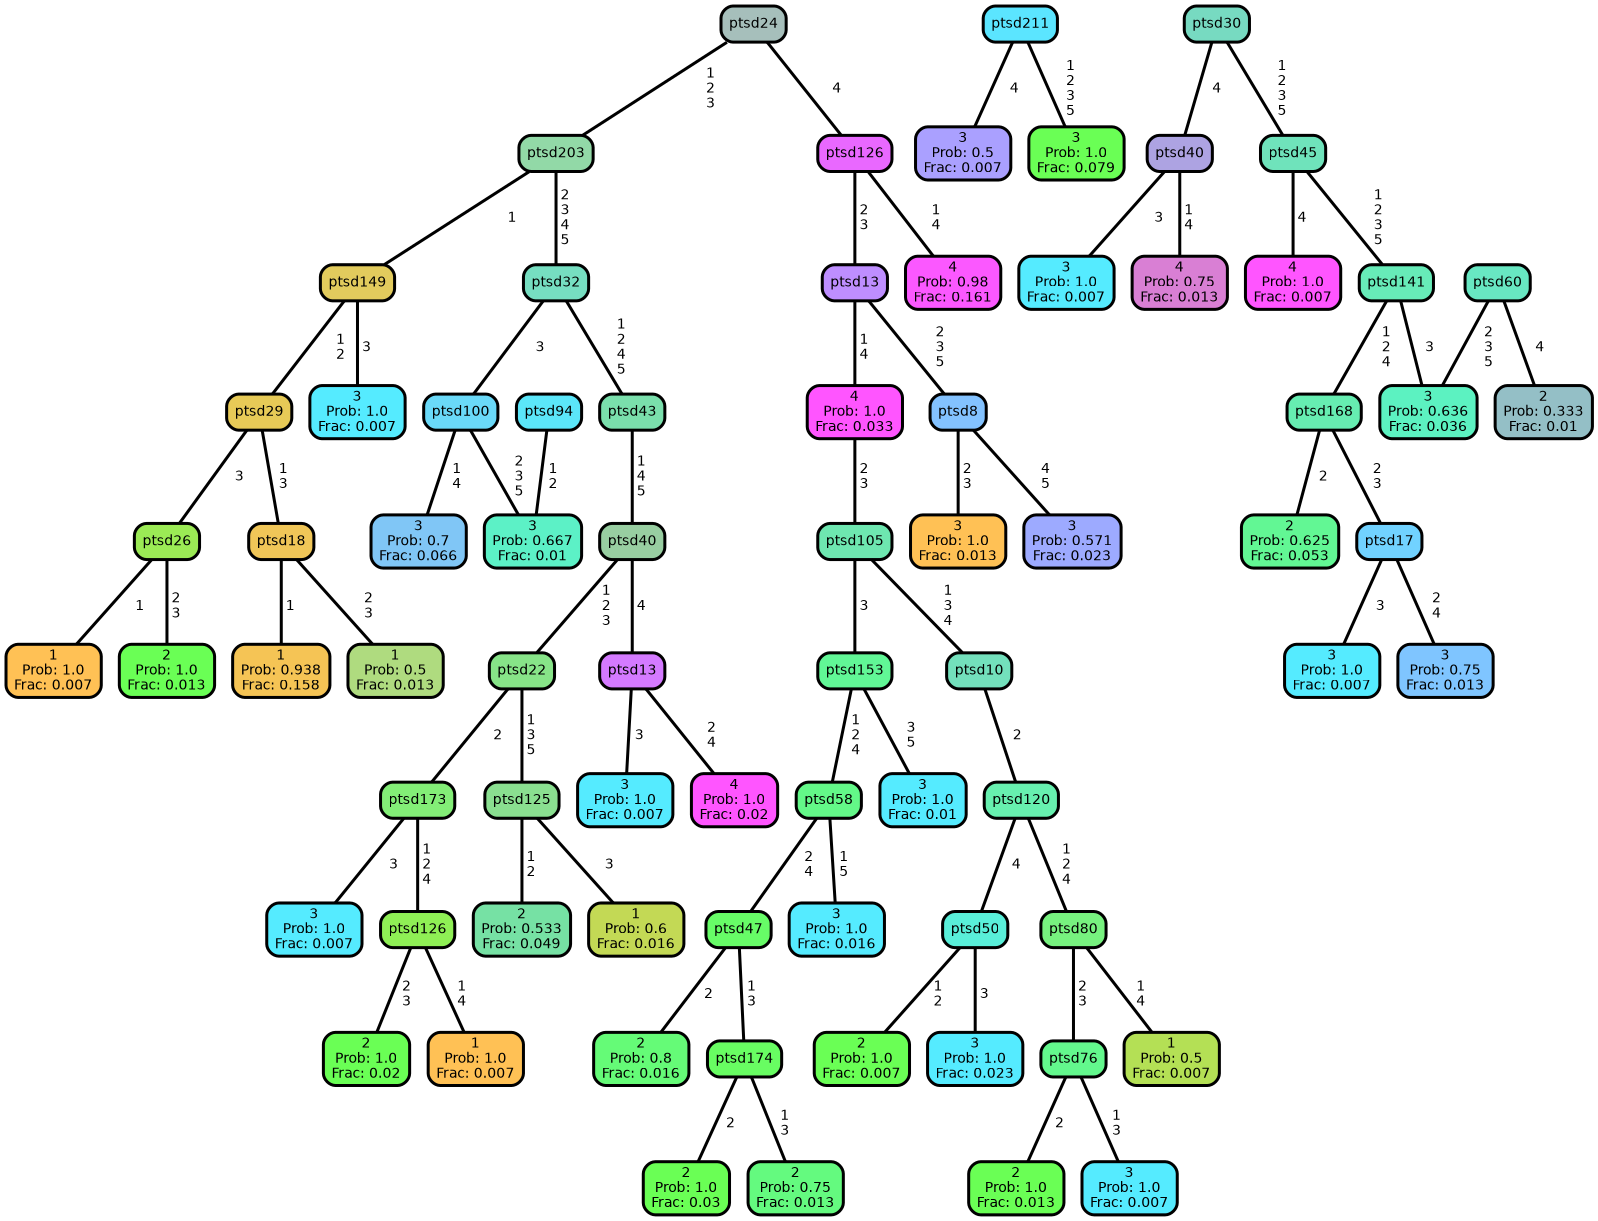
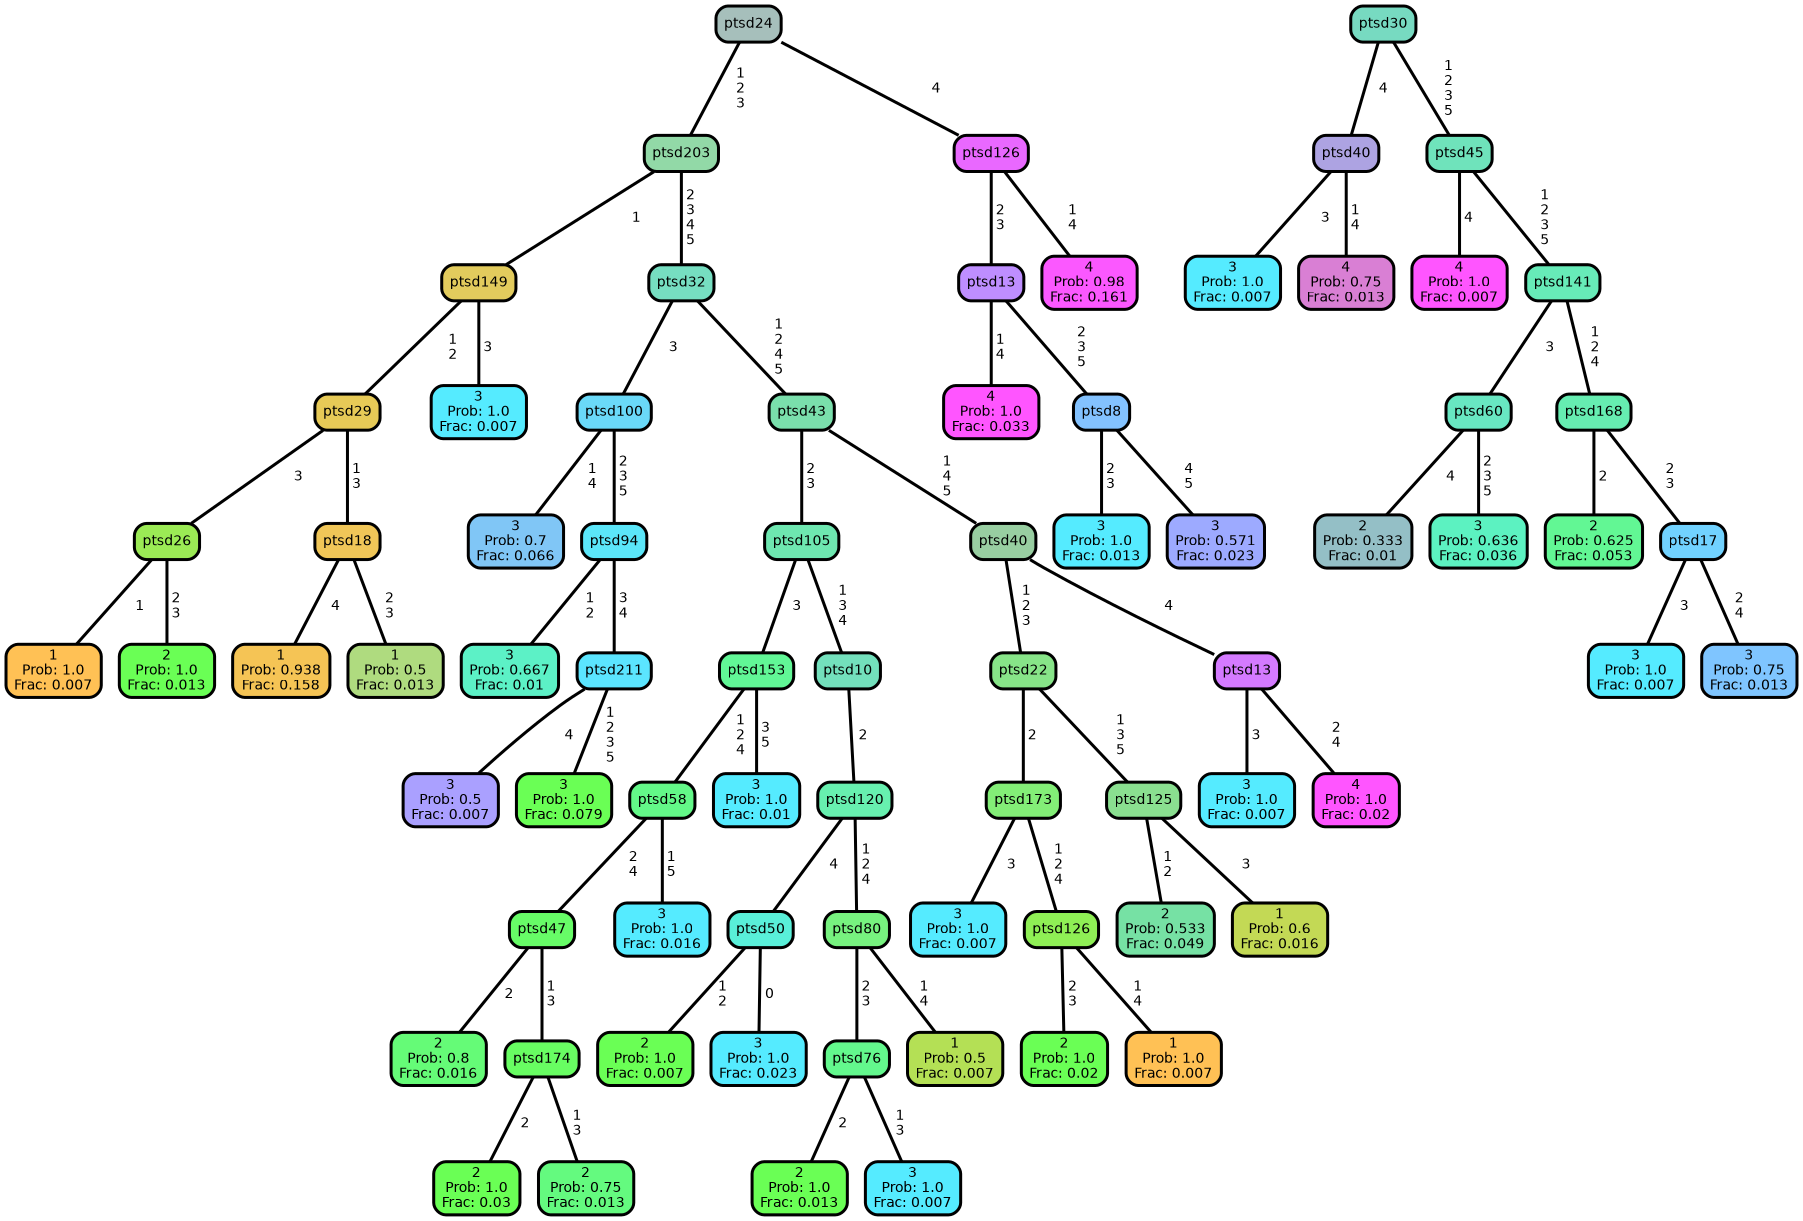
edge "ptsd141" -- "3 Prob: 0.636 Frac: 0.036": now "ptsd141" -- "ptsd60"
edge "ptsd100" -- "3 Prob: 0.667 Frac: 0.01": now "ptsd100" -- "ptsd94"
edge "4 Prob: 1.0 Frac: 0.033" -- "ptsd105": now "ptsd43" -- "ptsd105"
node "3 Prob: 1.0 Frac: 0.013": fillcolor #ffc155 -> #55ebff
edge "ptsd18" -- "1 Prob: 0.938 Frac: 0.158": label " 1" -> " 4"
edge "ptsd94" -- "ptsd211": added, label "3 4"
edge "ptsd50" -- "3 Prob: 1.0 Frac: 0.023": label " 3" -> " 0"
